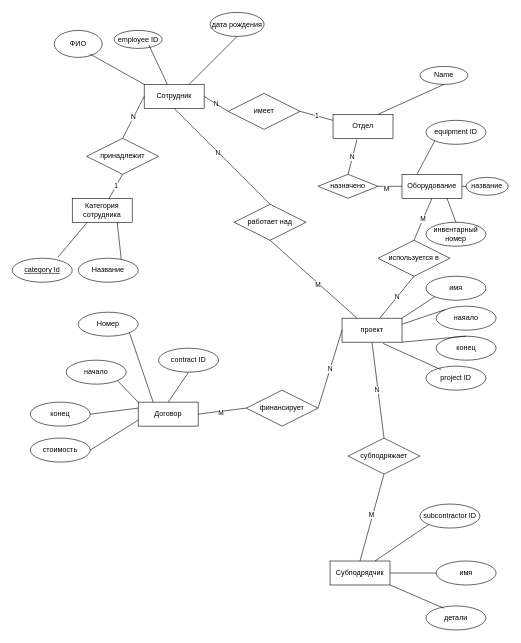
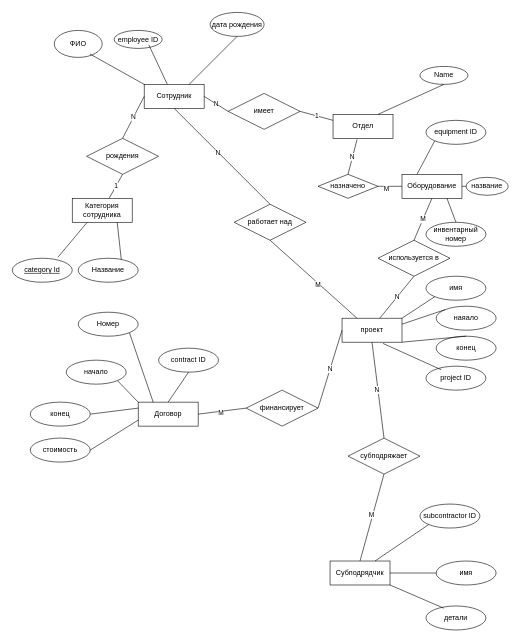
node "принадлежит": label "принадлежит" -> "рождения"
